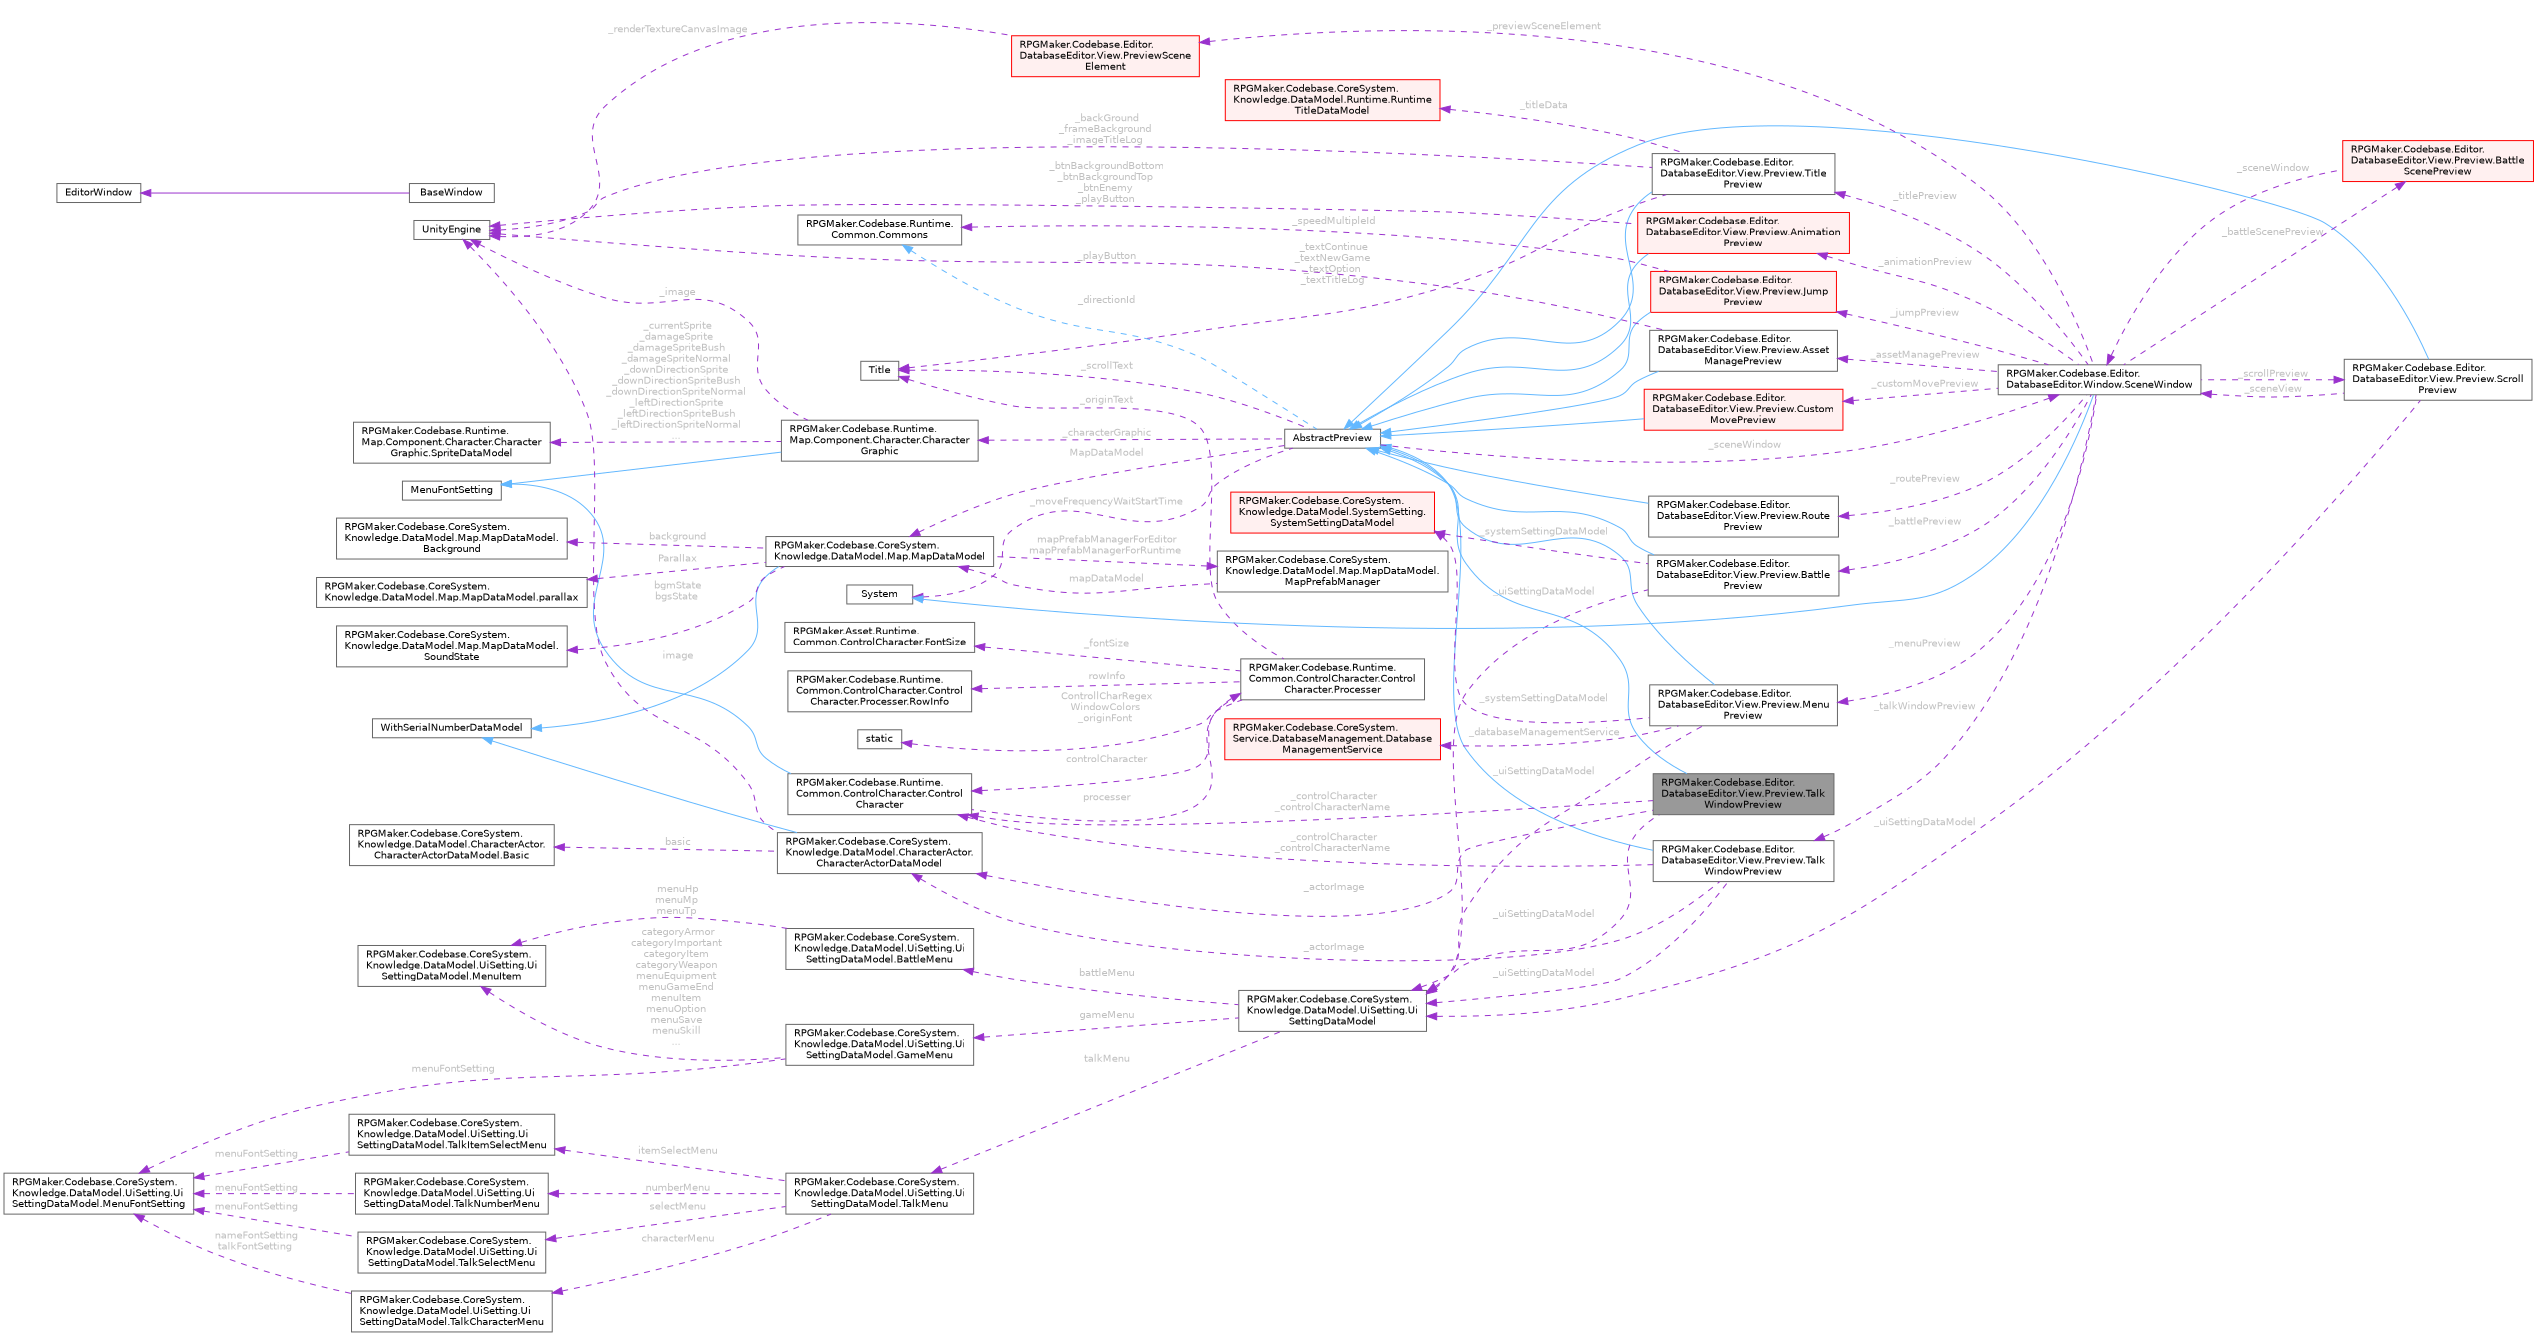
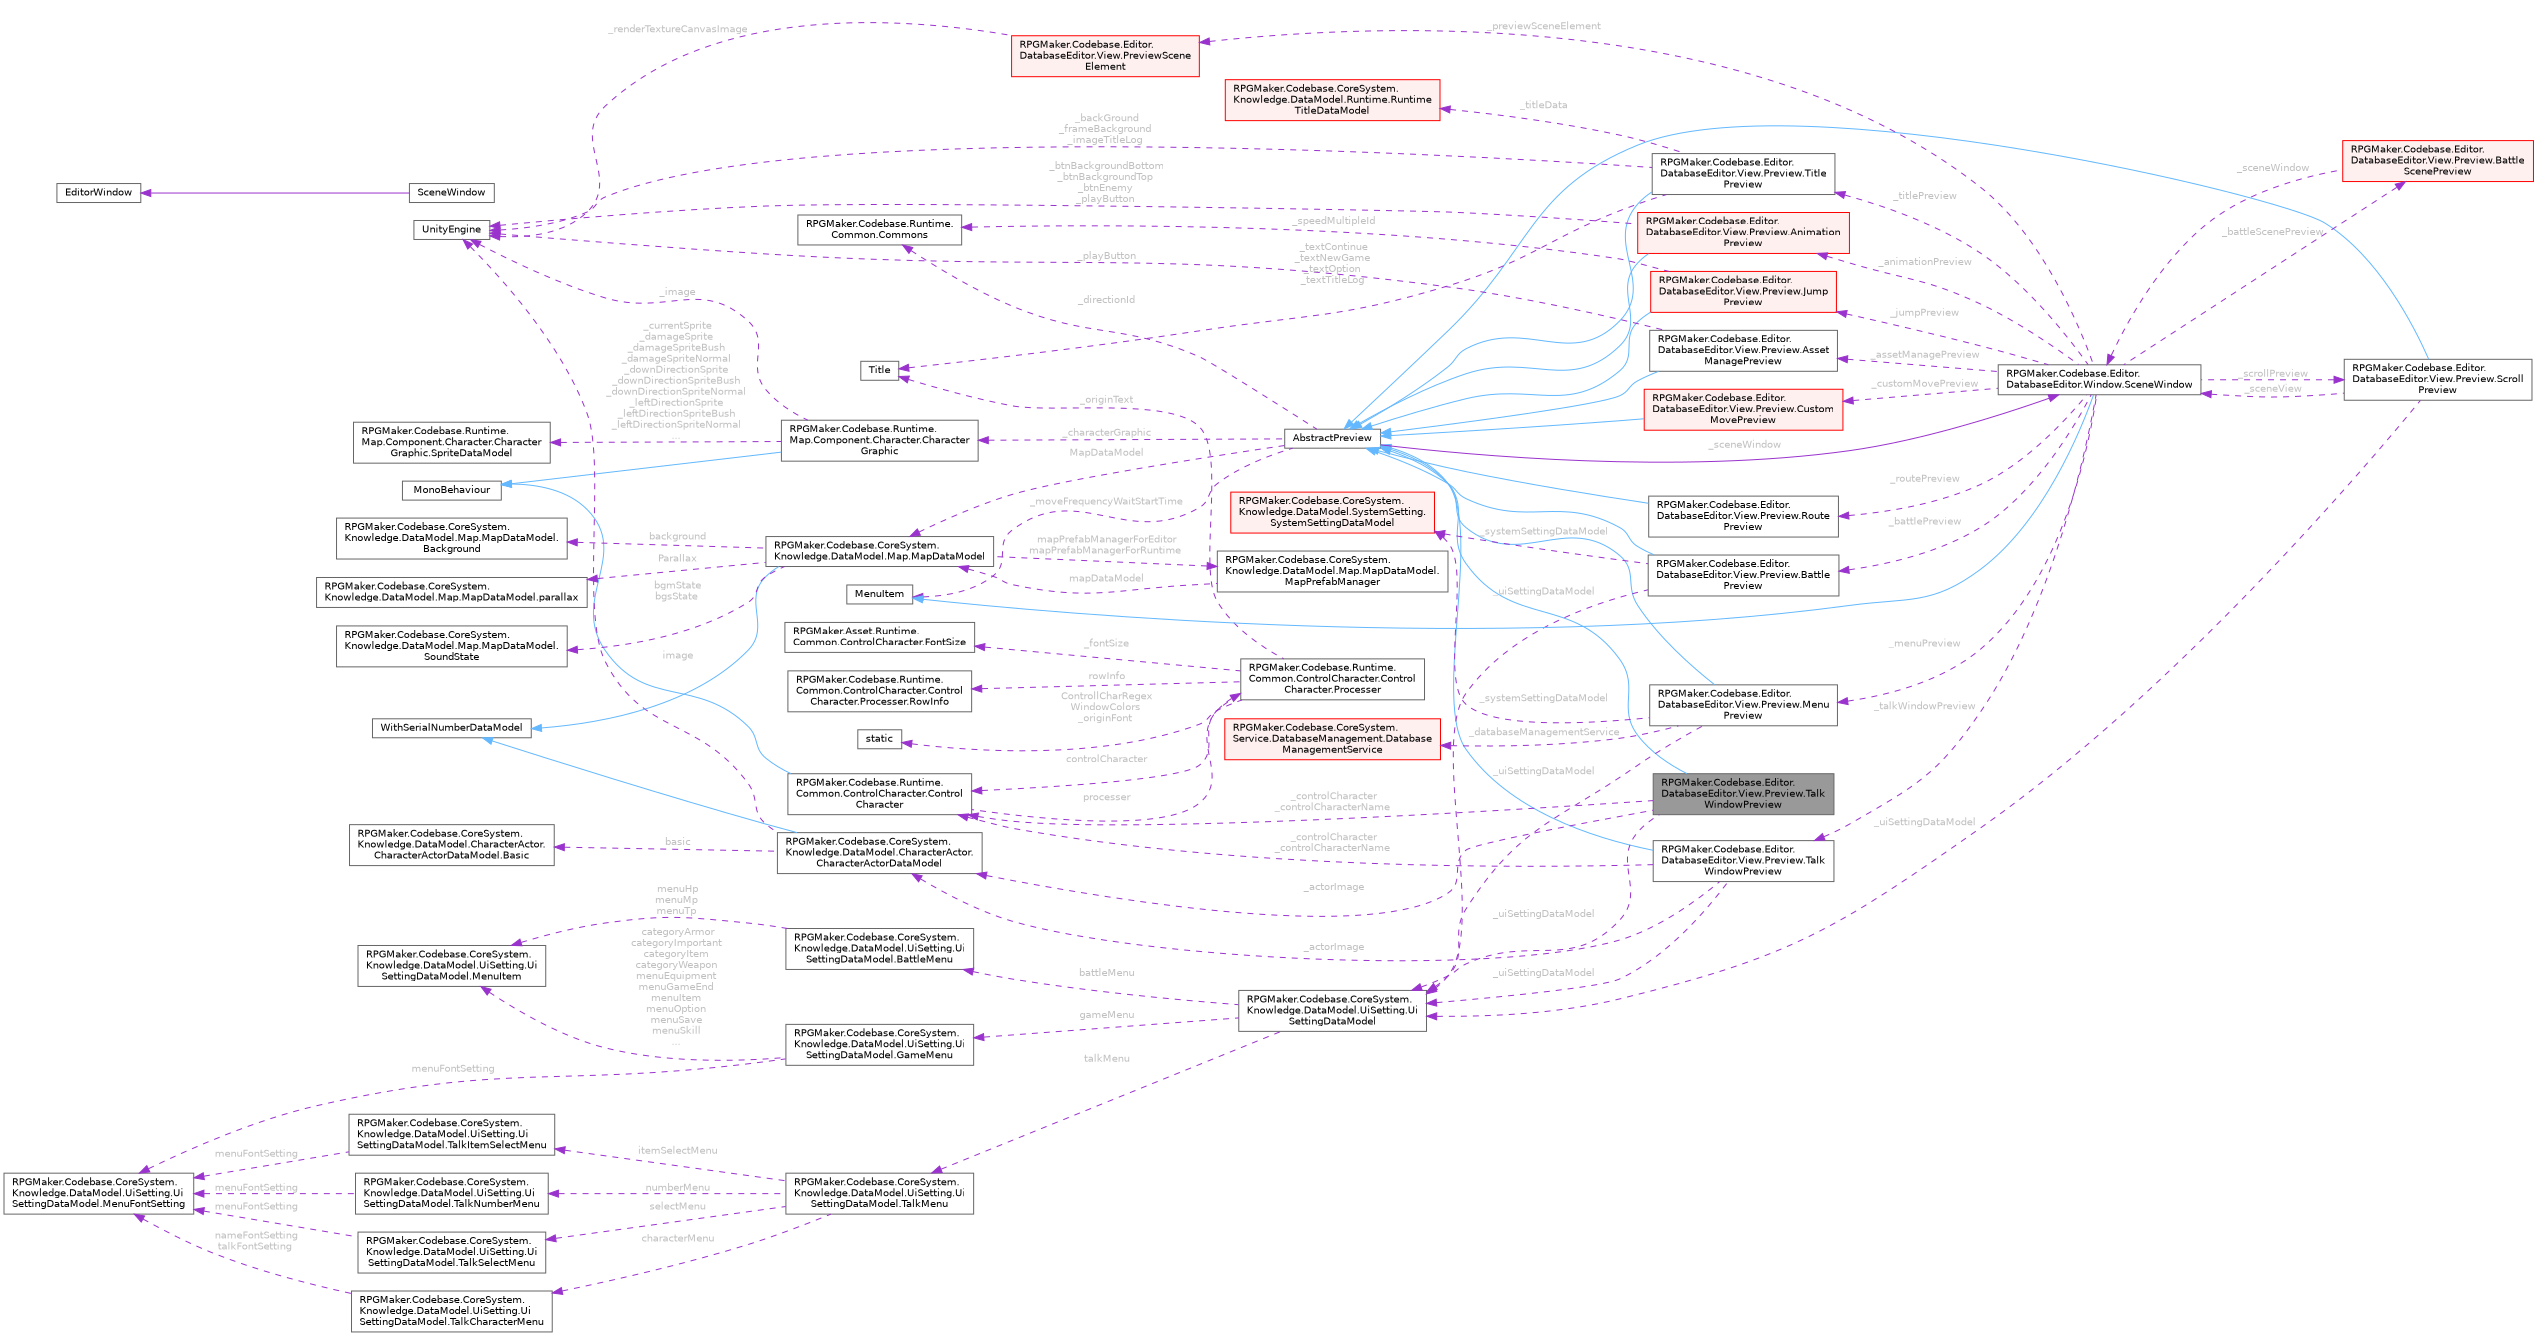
node "BaseWindow": label "BaseWindow" -> "SceneWindow"
edge "AbstractPreview" -> "RPGMaker.Codebase.Runtime. Common.Commons": color steelblue1 -> darkorchid3
edge "AbstractPreview" -> "Title": removed, label "_scrollText"
edge "AbstractPreview" -> "RPGMaker.Codebase.Editor. DatabaseEditor.Window.SceneWindow": style dashed -> solid
node "MenuFontSetting": label "MenuFontSetting" -> "MonoBehaviour"
node "System": label "System" -> "MenuItem"
